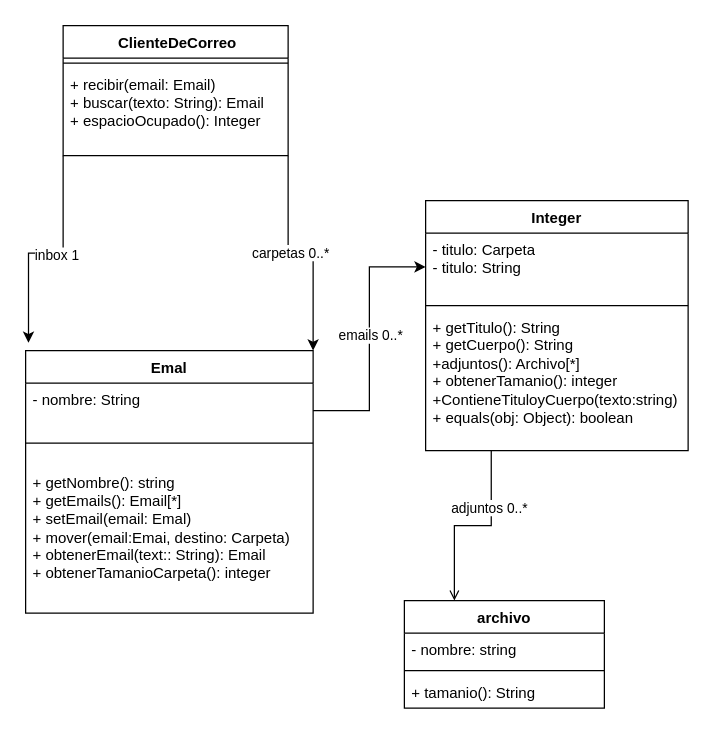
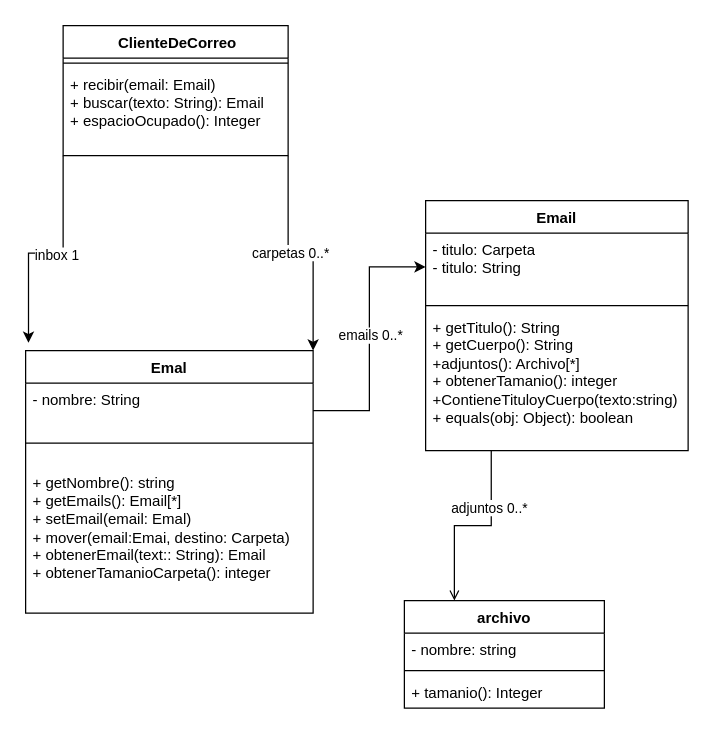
node "Integer": label "Integer" -> "Email"
node "+ tamanio(): String": label "+ tamanio(): String" -> "+ tamanio(): Integer"
